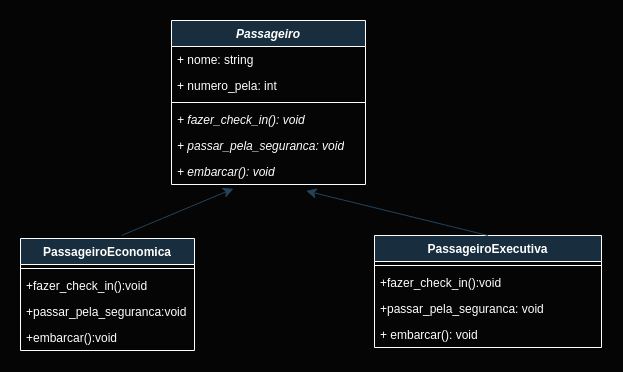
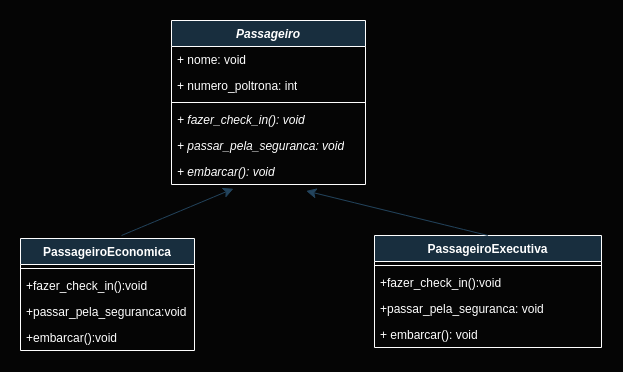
node "+ nome: string": label "+ nome: string" -> "+ nome: void"
node "+ numero_pela: int": label "+ numero_pela: int" -> "+ numero_poltrona: int"
